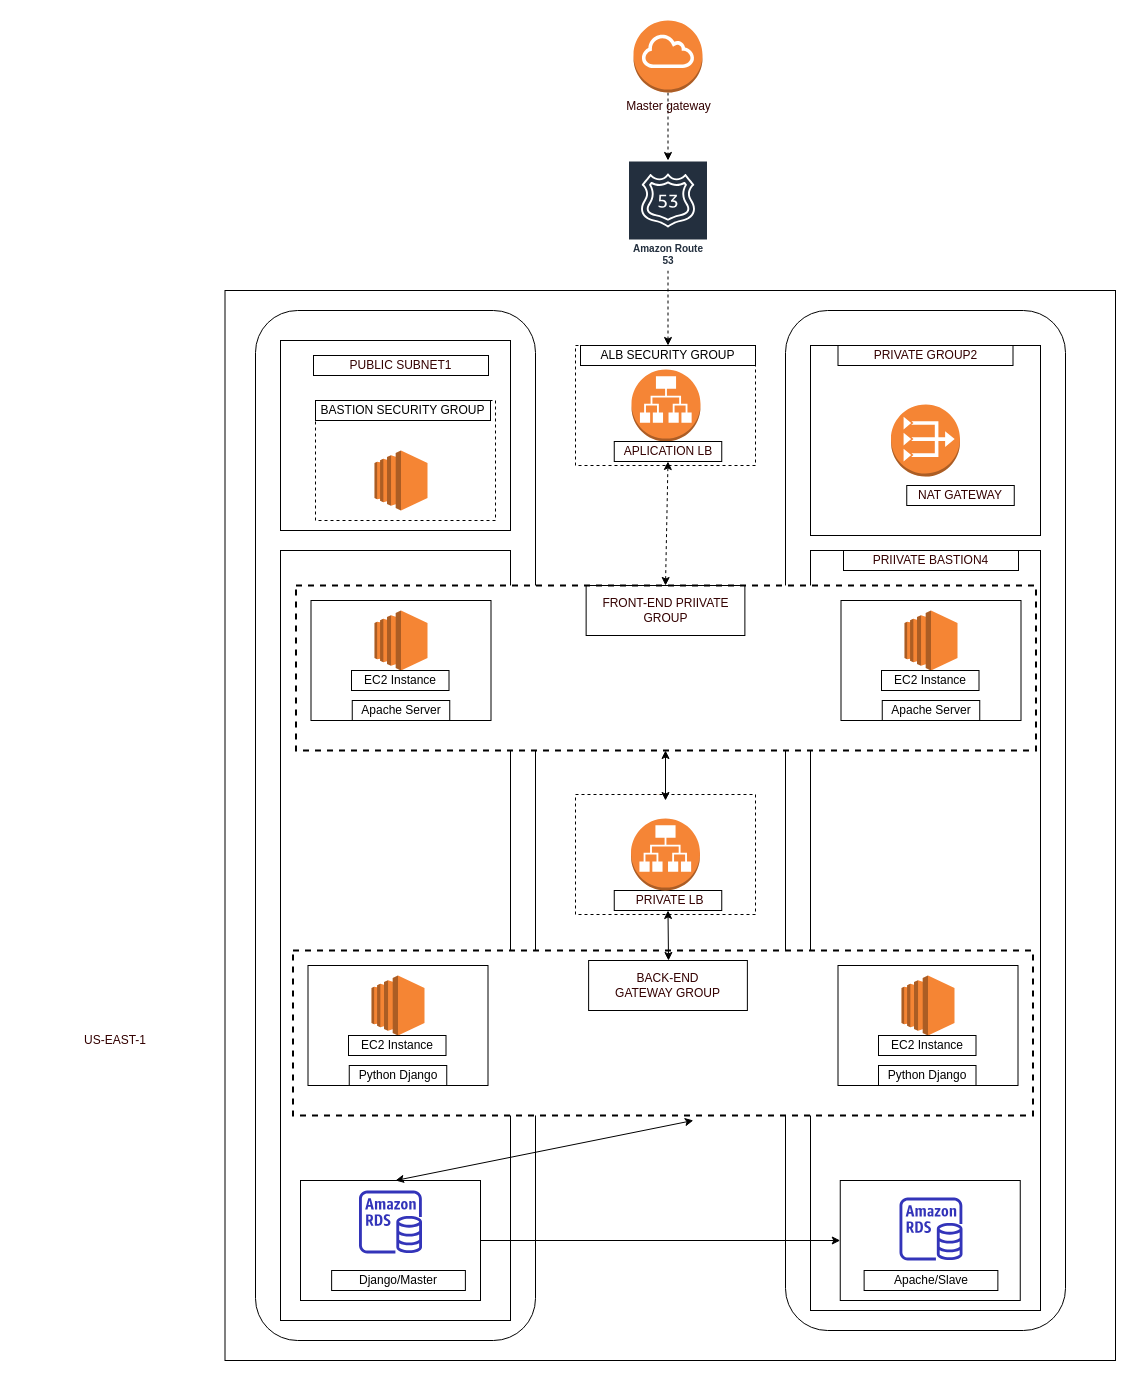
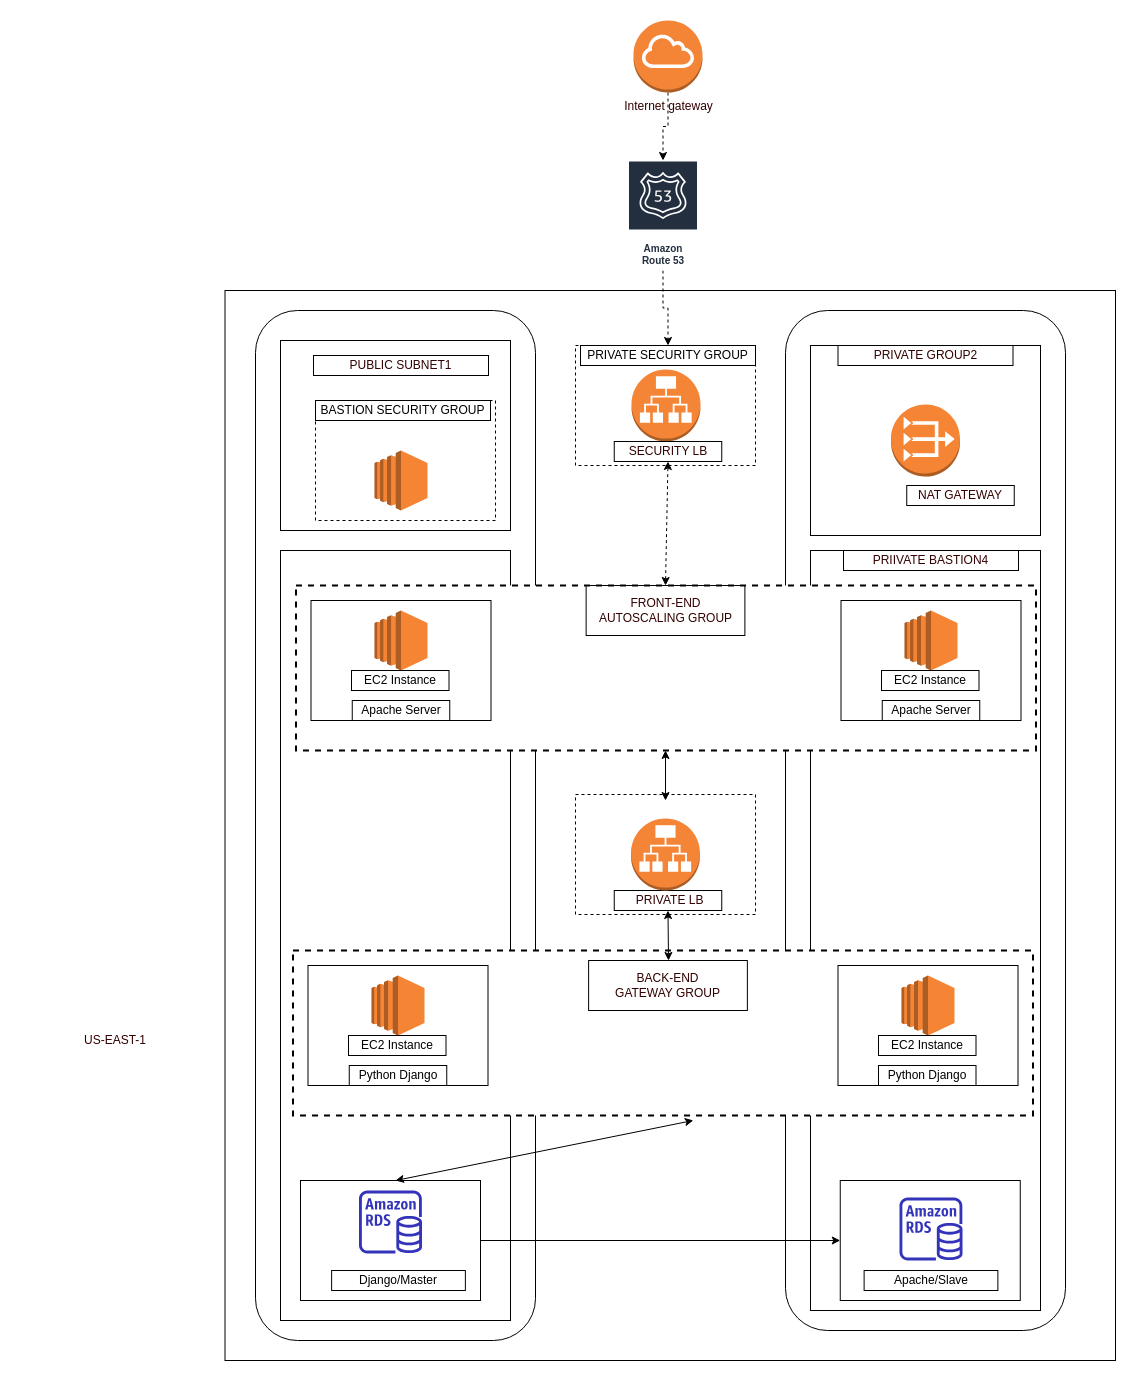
node "Master gateway": label "Master gateway" -> "Internet gateway"
node "Amazon Route 53": size 80x110 -> 70x110
node "ALB SECURITY GROUP": label "ALB SECURITY GROUP" -> "PRIVATE SECURITY GROUP"
node "APLICATION LB": label "APLICATION LB" -> "SECURITY LB"
node "FRONT-END PRIIVATE GROUP": label "FRONT-END PRIIVATE GROUP" -> "FRONT-END AUTOSCALING GROUP"
